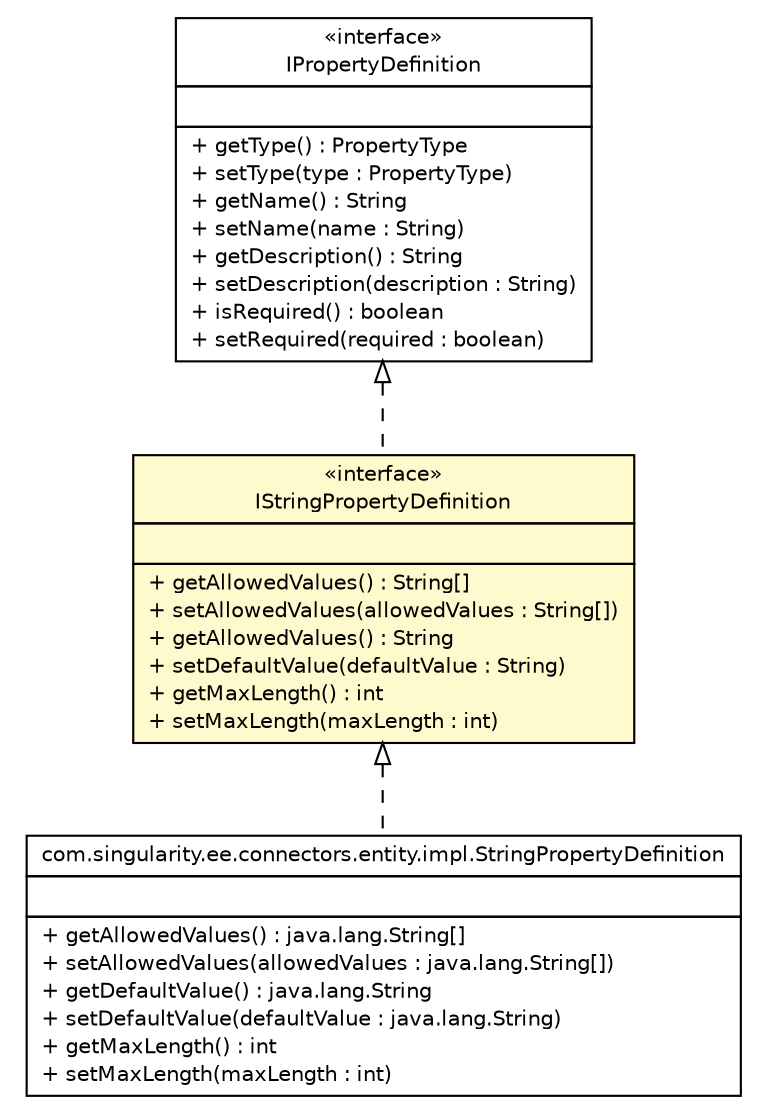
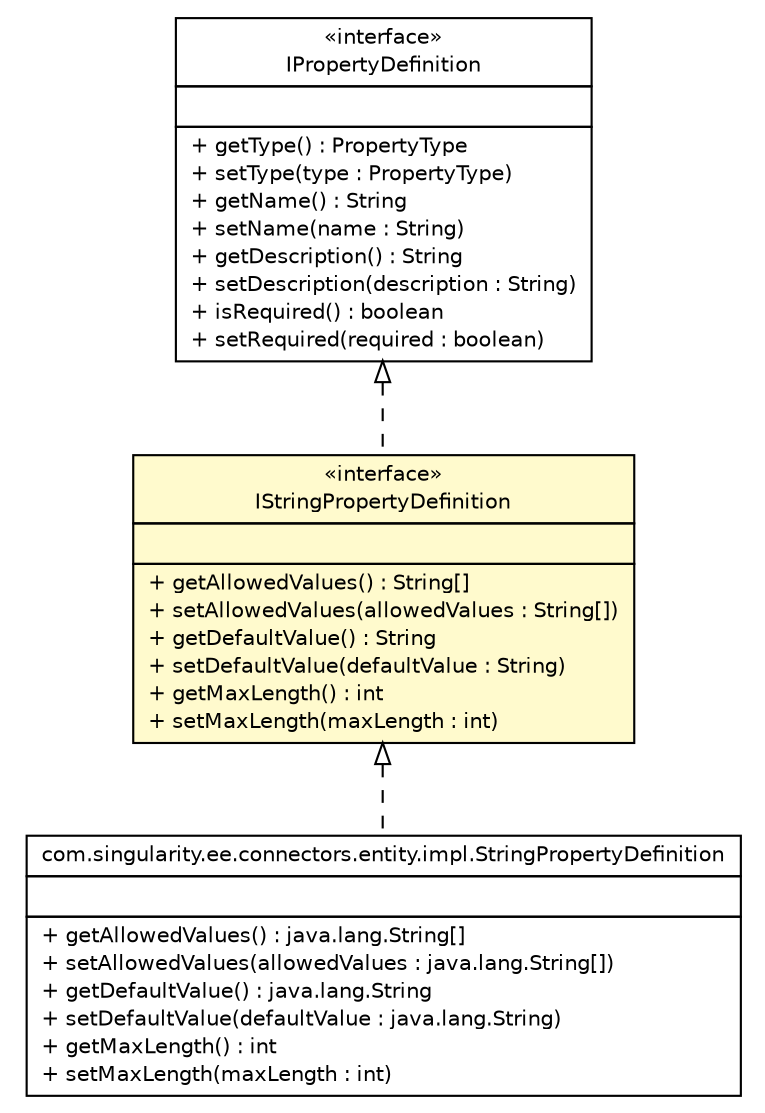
node "IStringPropertyDefinition": text "+ getAllowedValues() : String" -> "+ getDefaultValue() : String"
